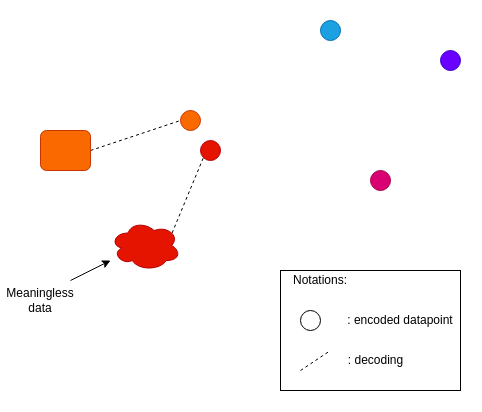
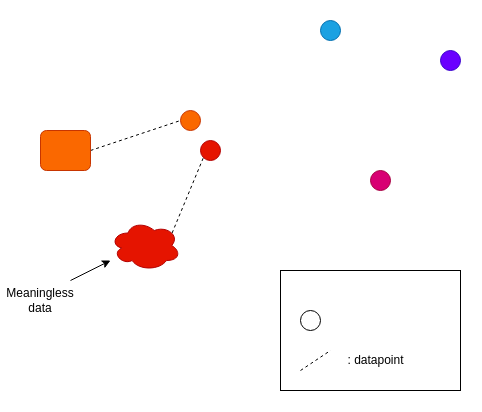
node "Notations:": removed
node ": encoded datapoint": removed
node ": decoding": label ": decoding" -> ": datapoint"
